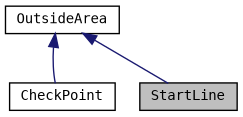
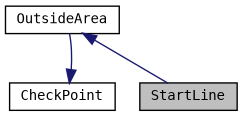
edge "CheckPoint" -> "OutsideArea": reversed
